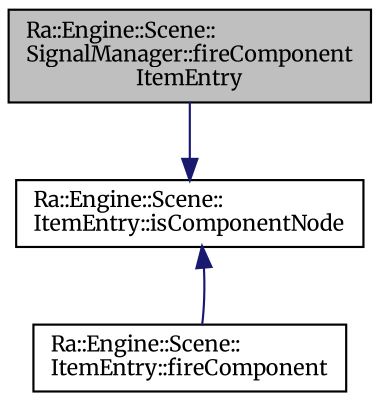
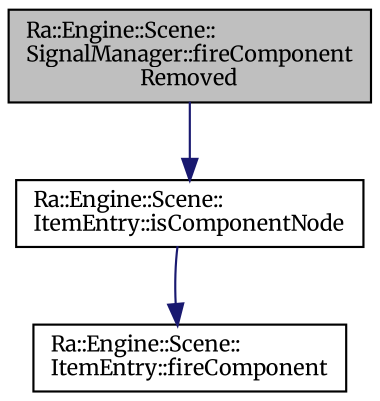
node "Ra::Engine::Scene:: SignalManager::fireComponent ItemEntry": label "Ra::Engine::Scene:: SignalManager::fireComponent ItemEntry" -> "Ra::Engine::Scene:: SignalManager::fireComponent Removed"
edge "Ra::Engine::Scene:: ItemEntry::fireComponent" -> "Ra::Engine::Scene:: ItemEntry::isComponentNode": reversed
